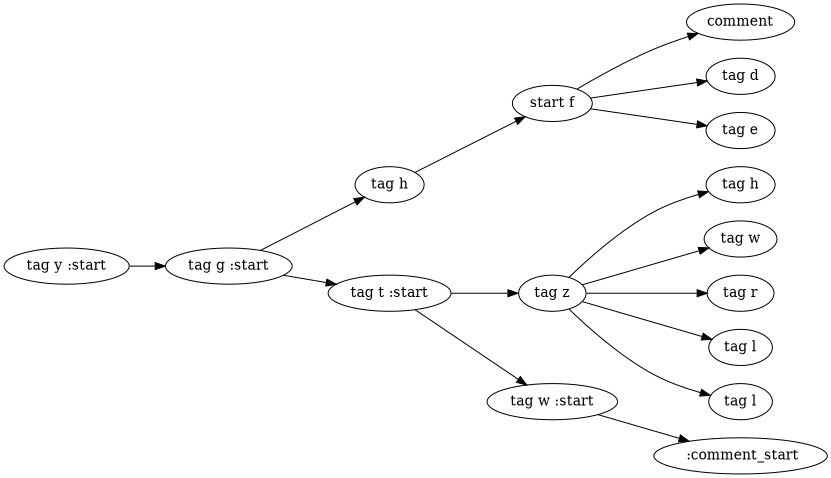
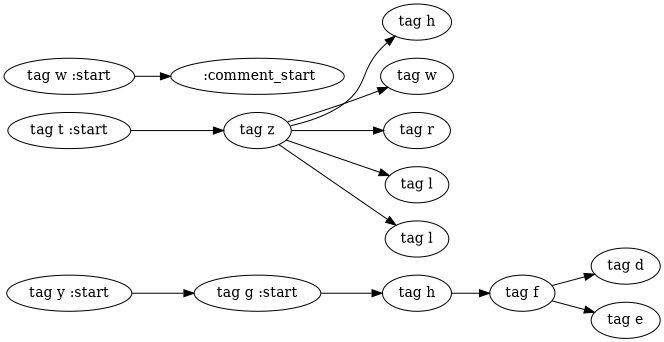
node "comment": removed
node "start f": label "start f" -> "tag f"
edge "tag g :start" -> "tag t :start": removed
edge "tag t :start" -> "tag w :start": removed
